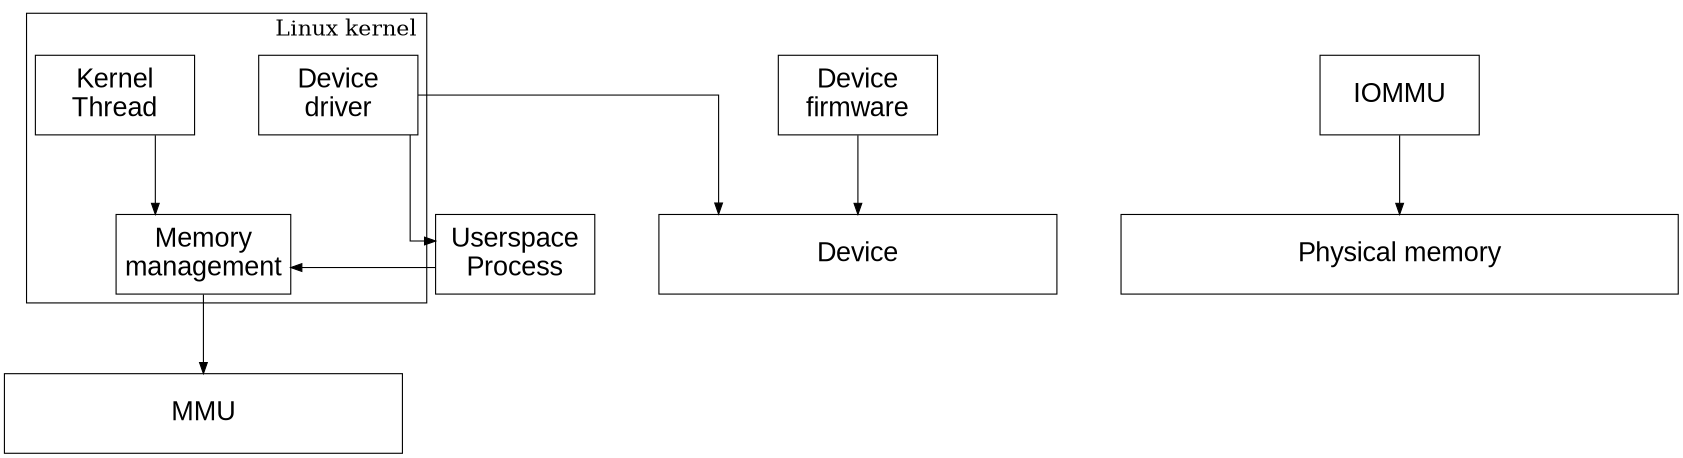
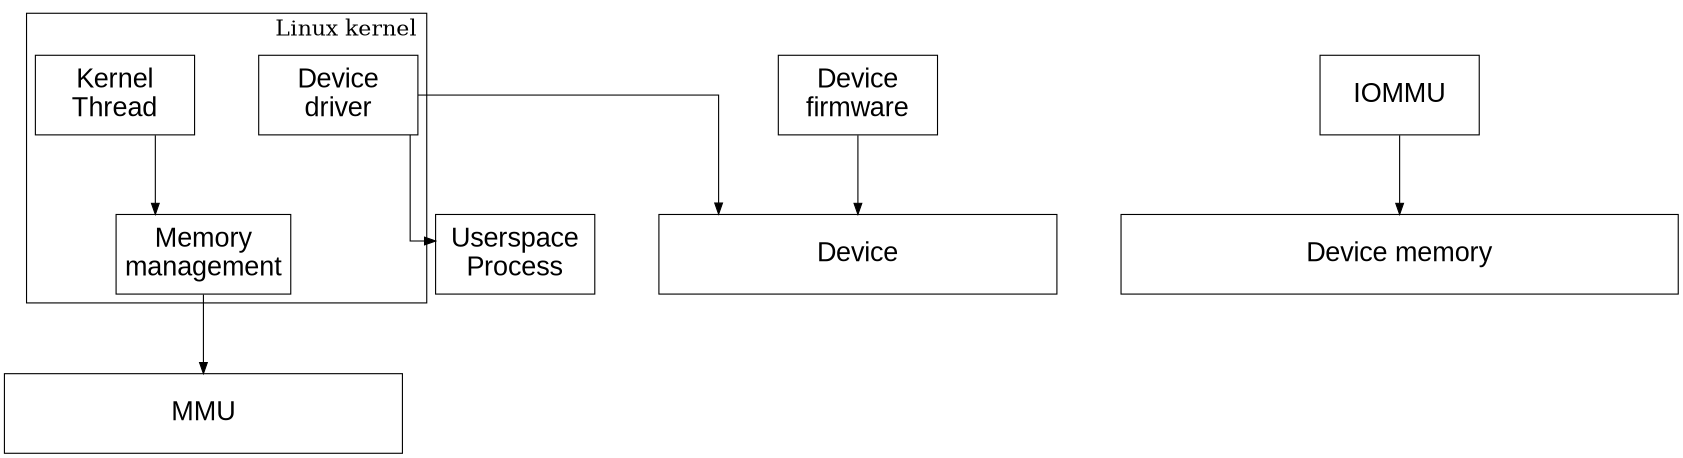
node "Physical memory": label "Physical memory" -> "Device memory"
edge "Userspace Process" -> "Memory management": removed
